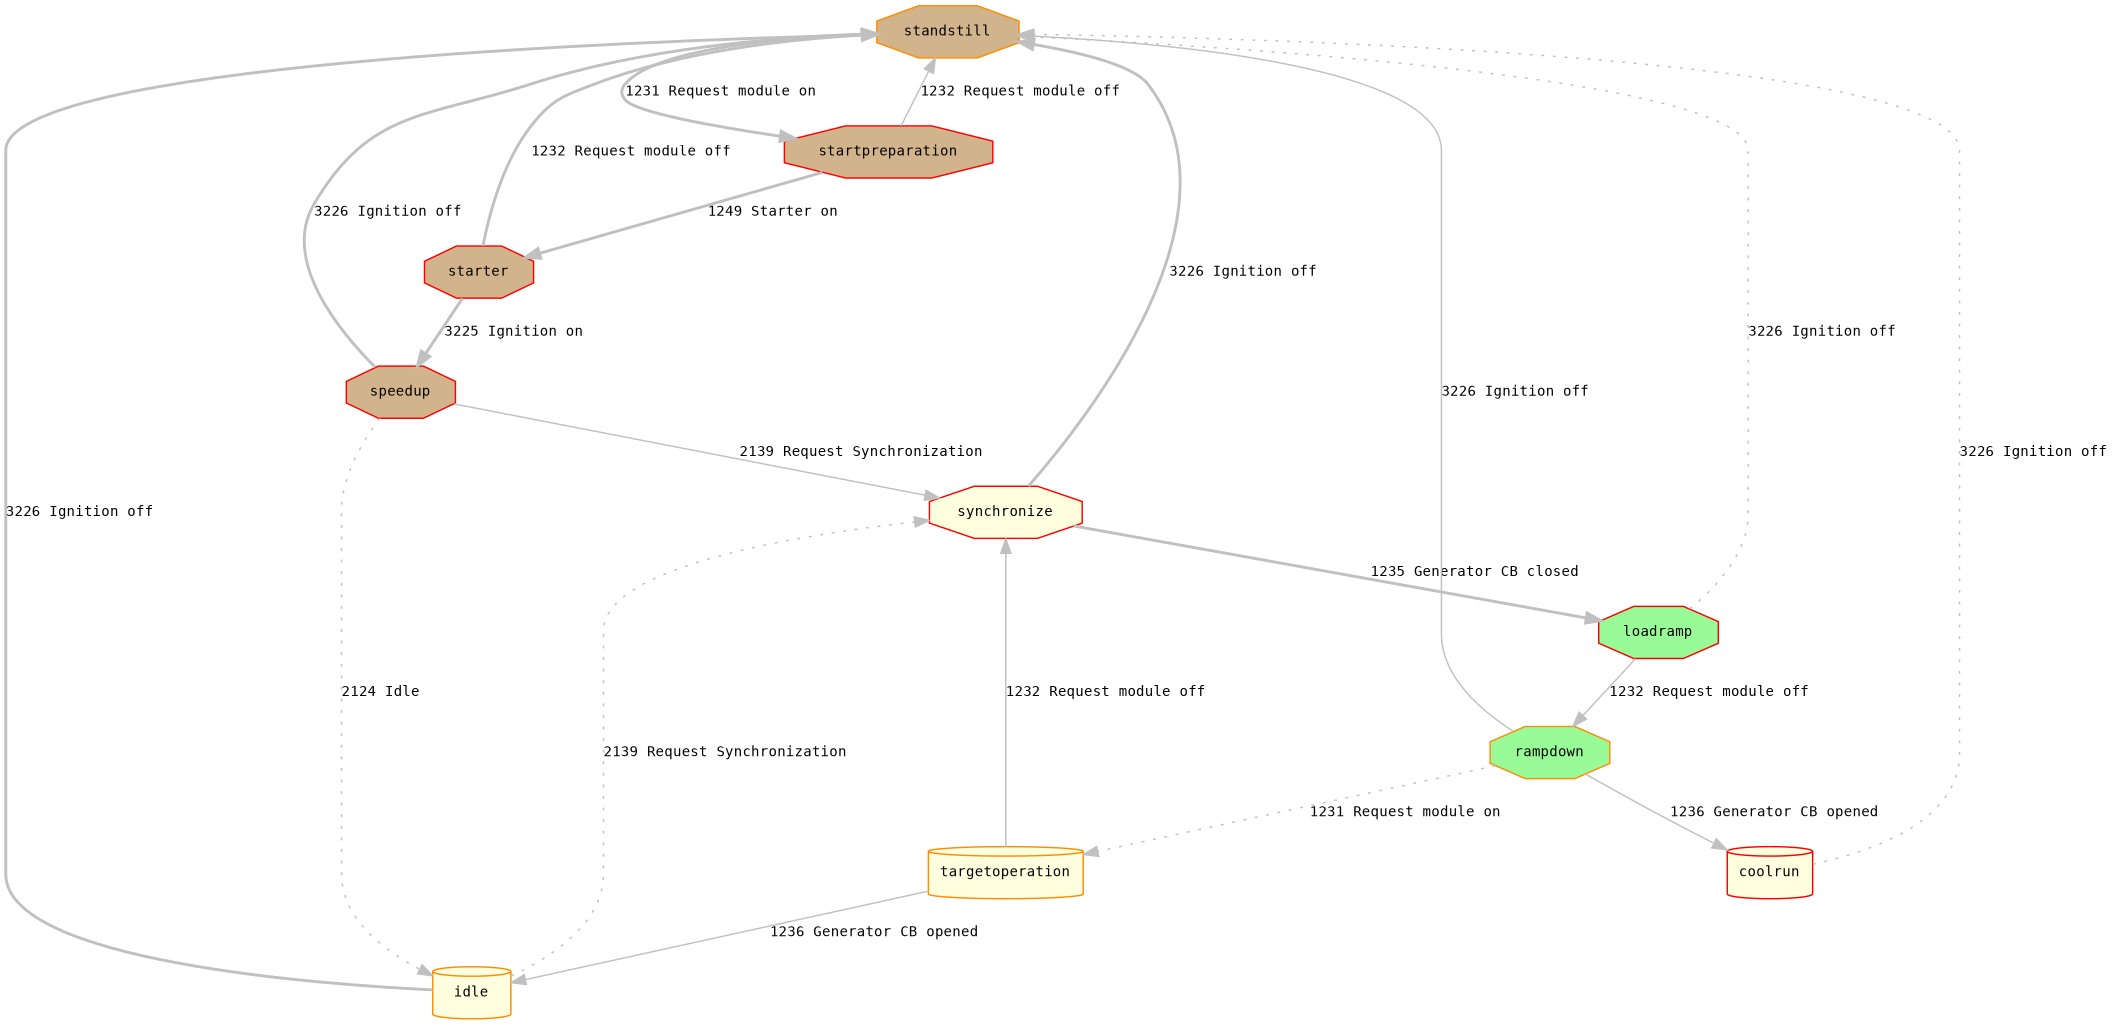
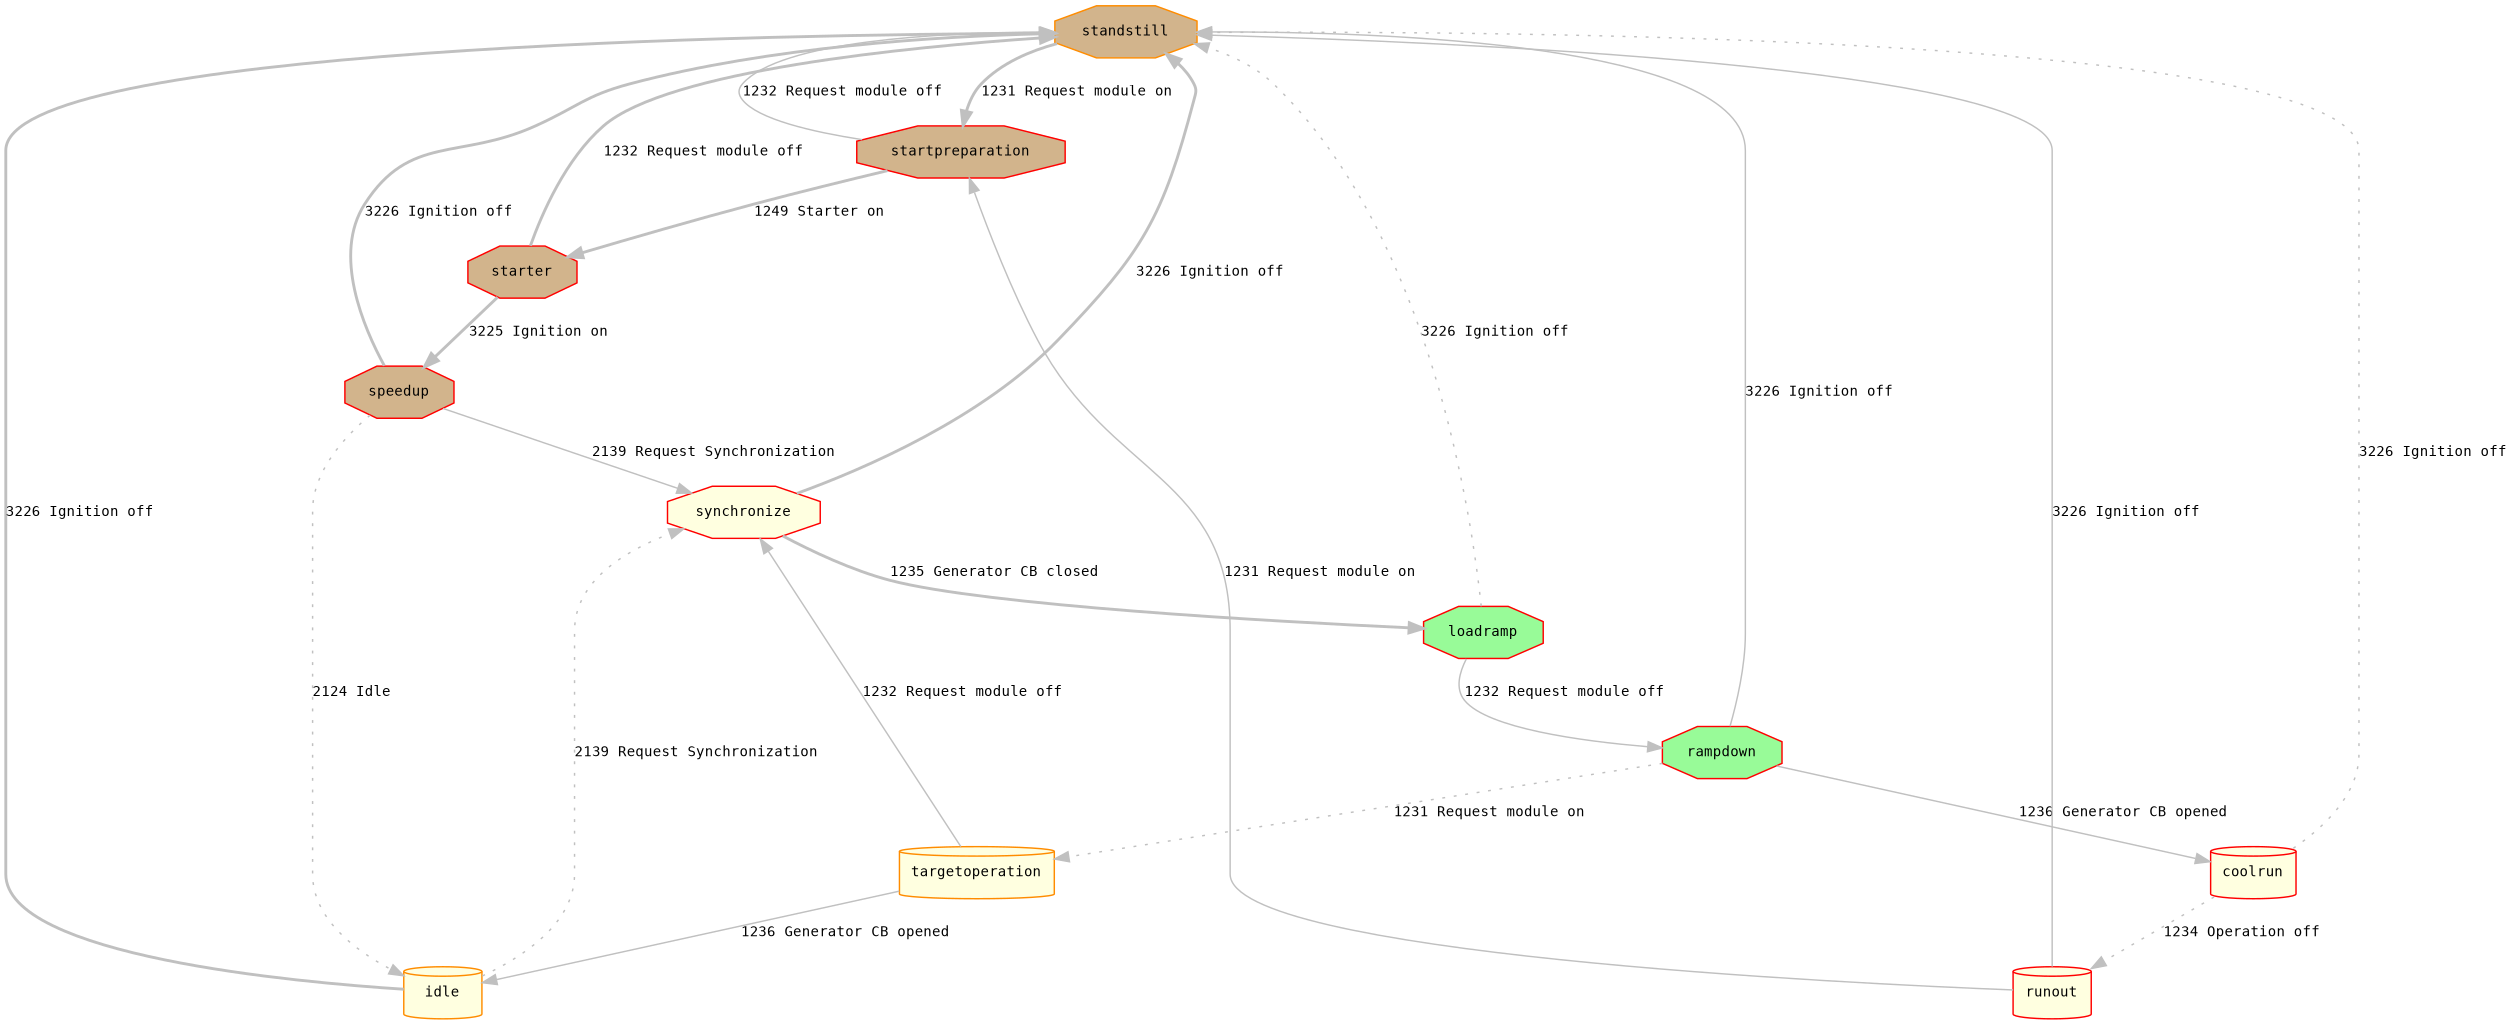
node "rampdown": color darkorange -> red
node "runout": added
